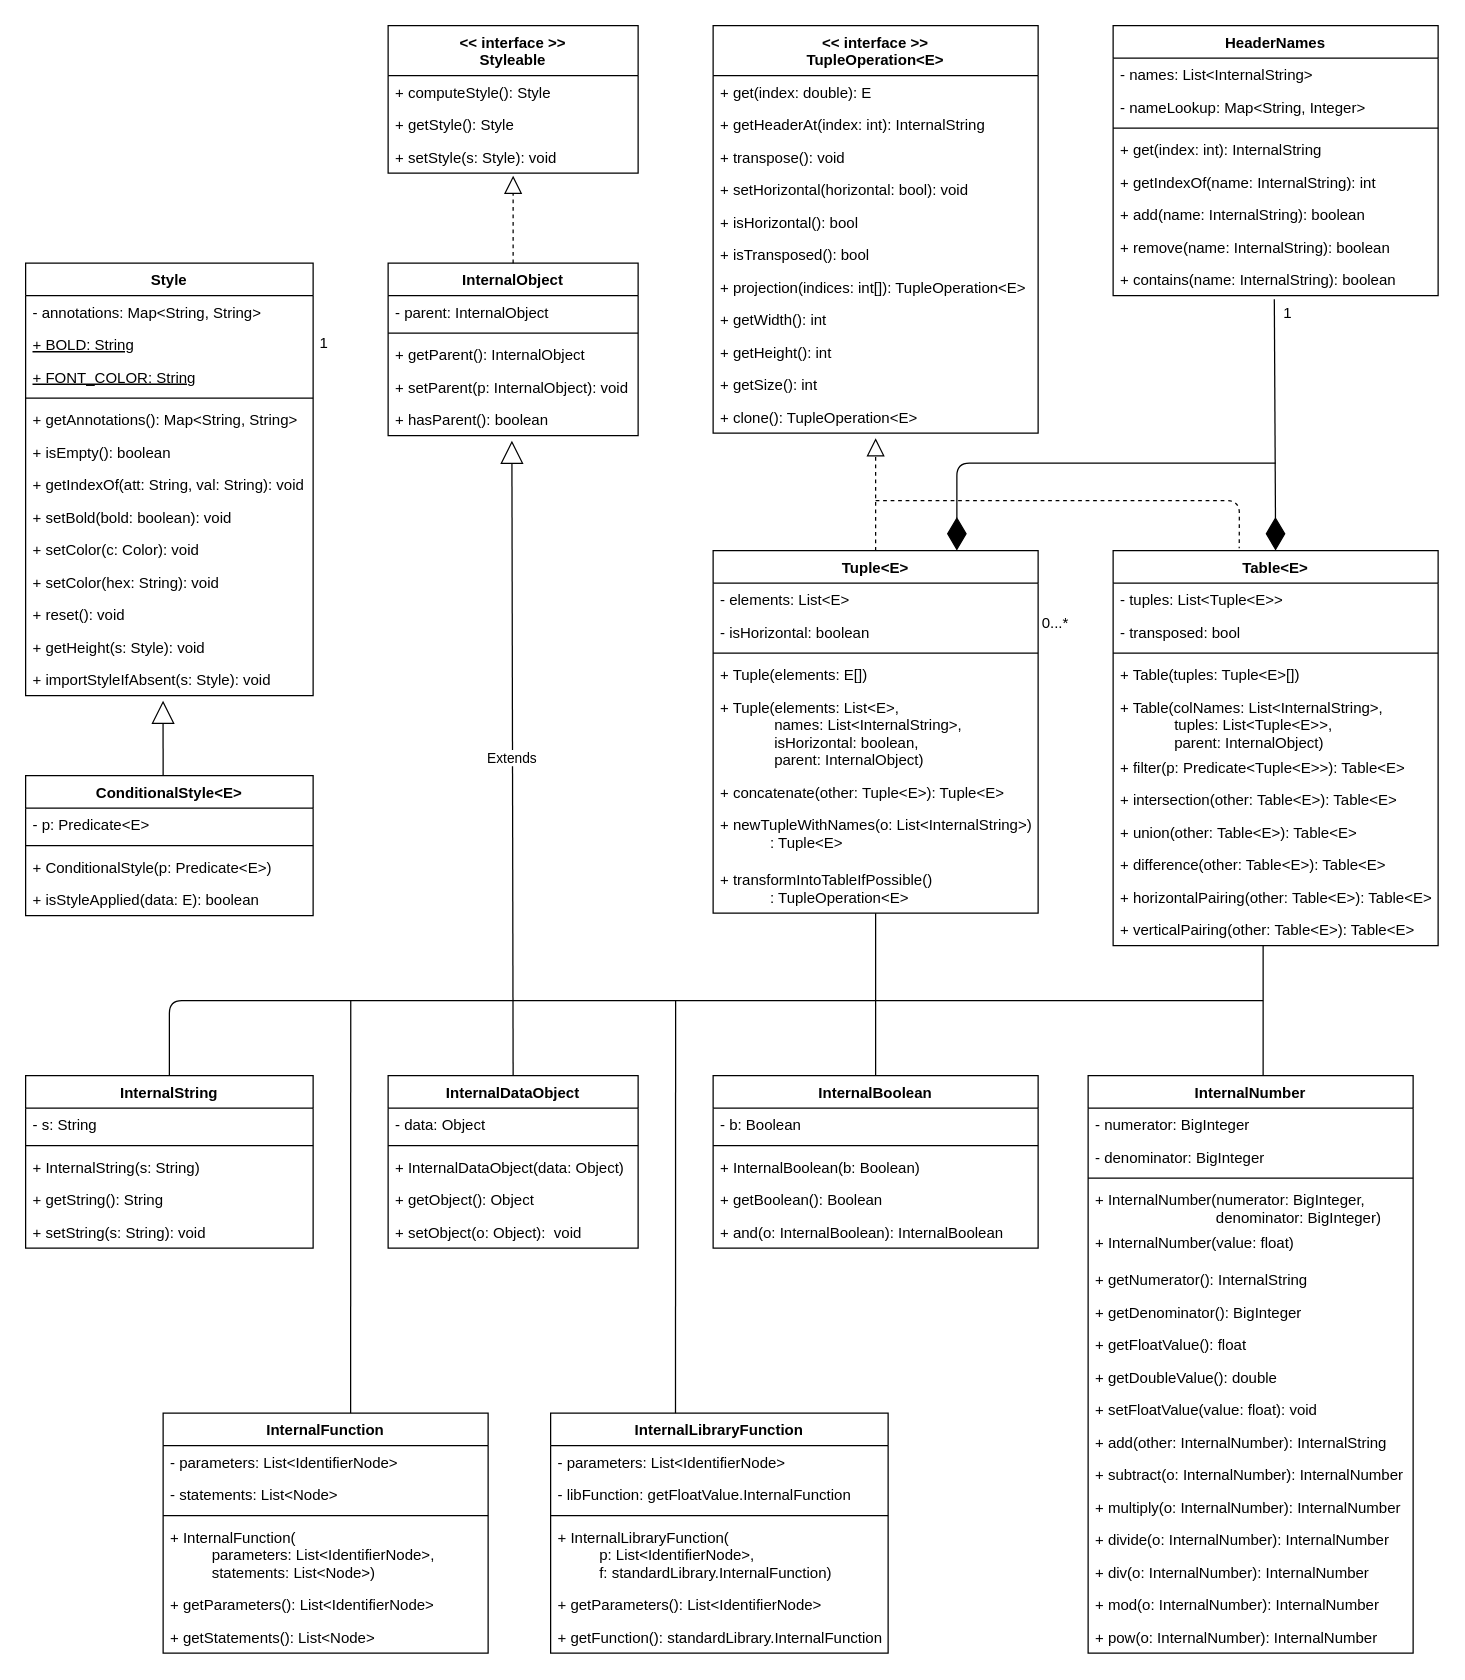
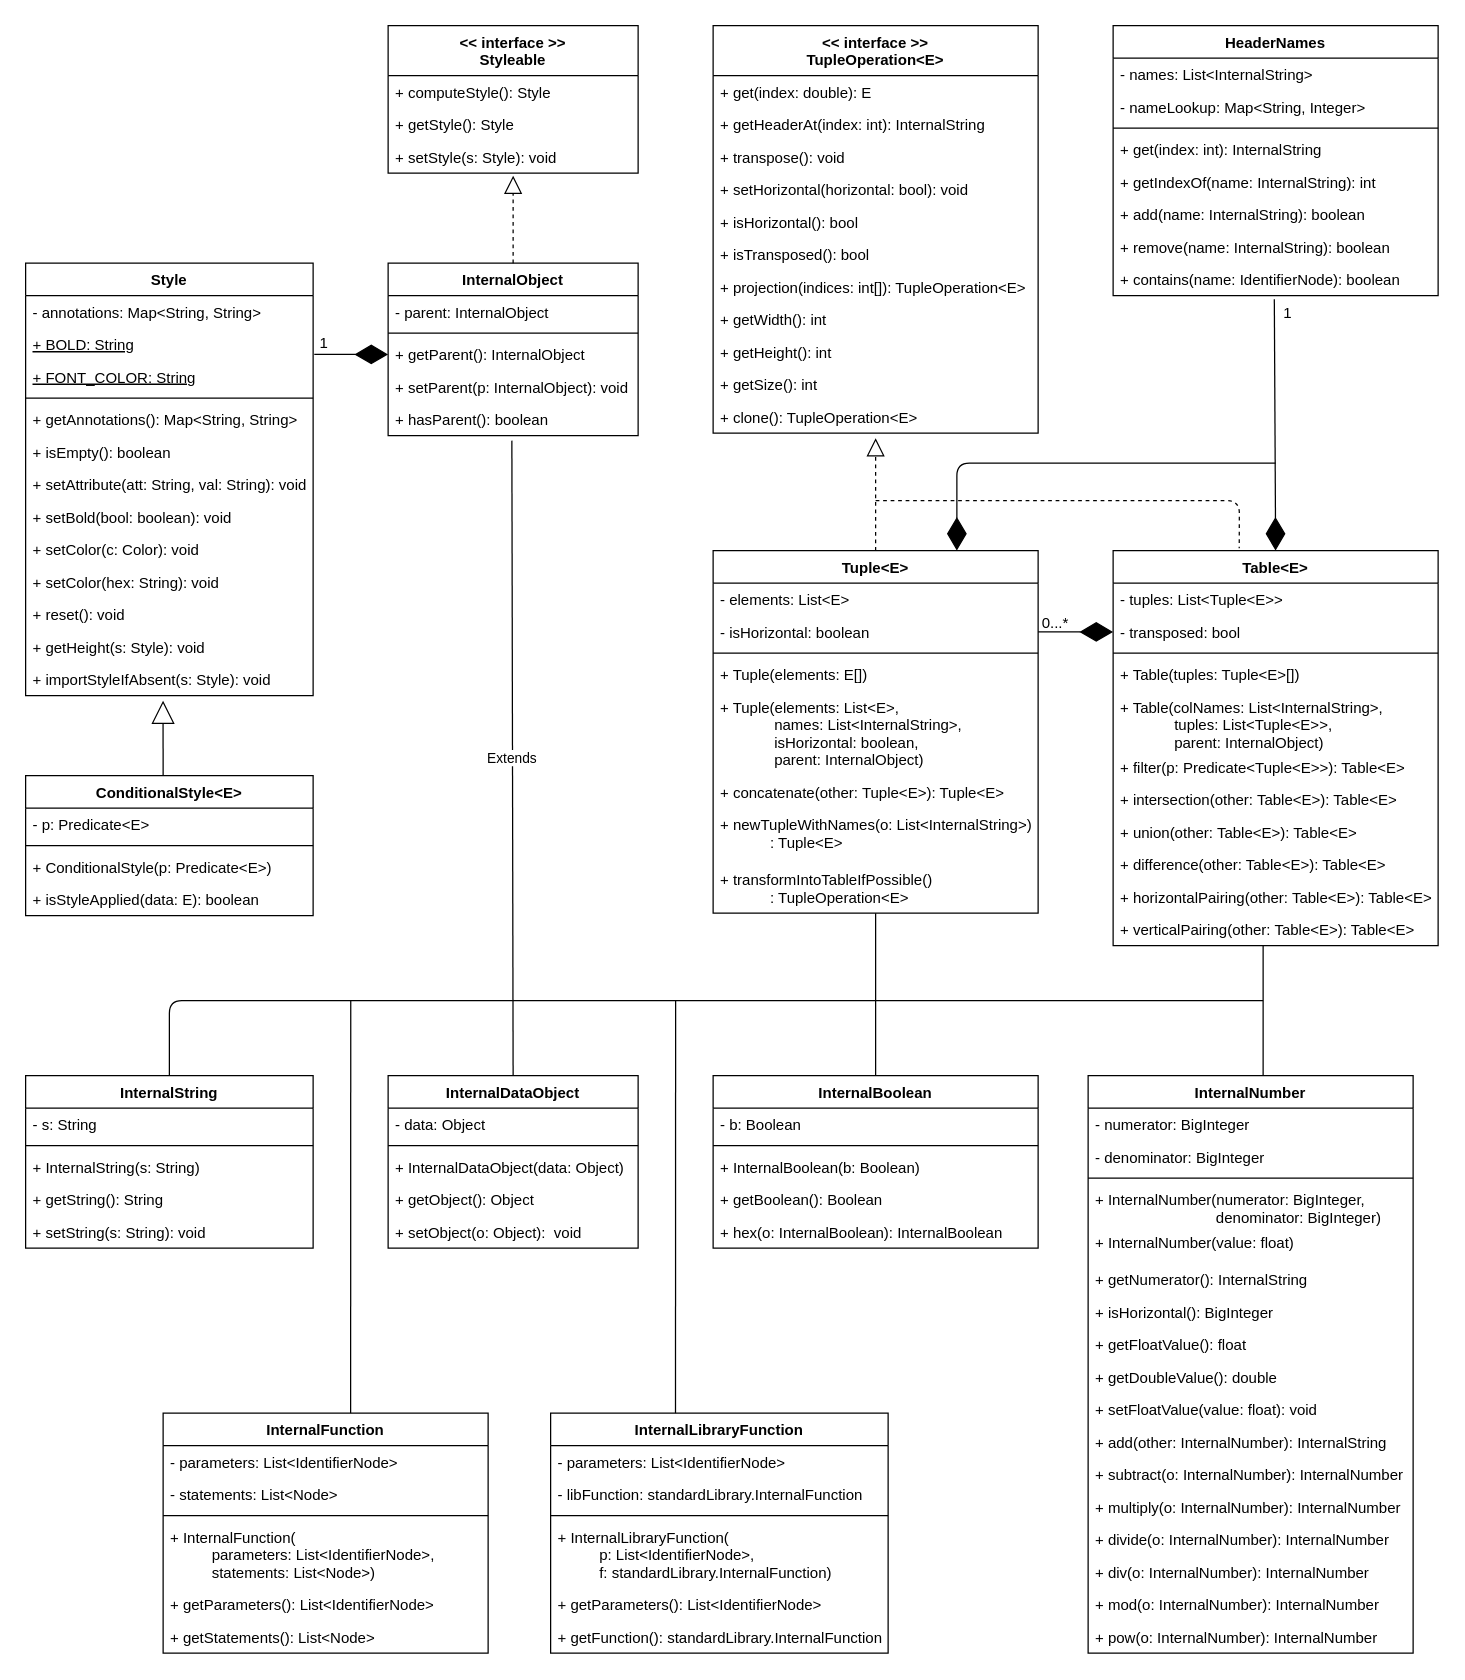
node "+ contains(name: InternalString): boolean": label "+ contains(name: InternalString): boolean" -> "+ contains(name: IdentifierNode): boolean"
edge "+ BOLD: String" -> "+ getParent(): InternalObject": added
edge "InternalDataObject" -> "+ hasParent(): boolean": arrowhead block -> none
node "+ getIndexOf(att: String, val: String): void": label "+ getIndexOf(att: String, val: String): void" -> "+ setAttribute(att: String, val: String): void"
node "+ setBold(bold: boolean): void": label "+ setBold(bold: boolean): void" -> "+ setBold(bool: boolean): void"
edge "- isHorizontal: boolean" -> "- transposed: bool": added
node "+ and(o: InternalBoolean): InternalBoolean": label "+ and(o: InternalBoolean): InternalBoolean" -> "+ hex(o: InternalBoolean): InternalBoolean"
node "+ getDenominator(): BigInteger": label "+ getDenominator(): BigInteger" -> "+ isHorizontal(): BigInteger"
node "- libFunction: getFloatValue.InternalFunction": label "- libFunction: getFloatValue.InternalFunction" -> "- libFunction: standardLibrary.InternalFunction"
